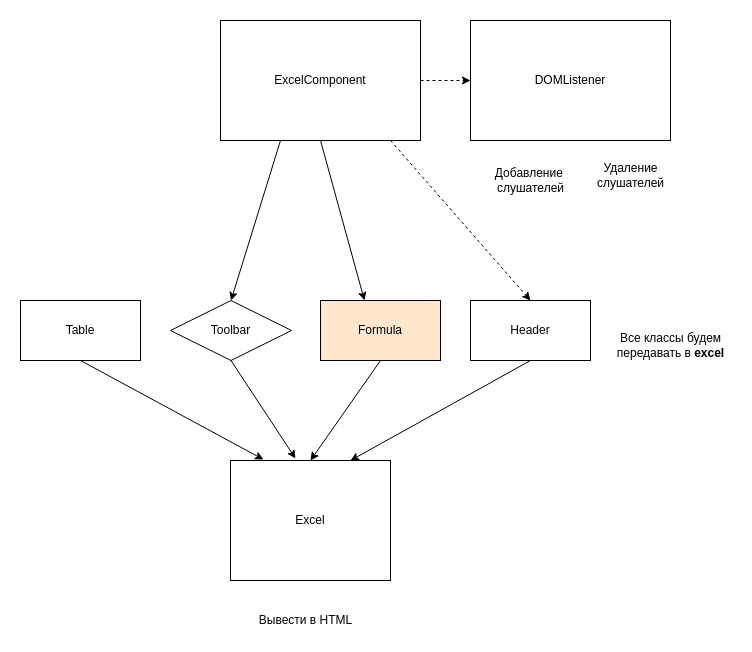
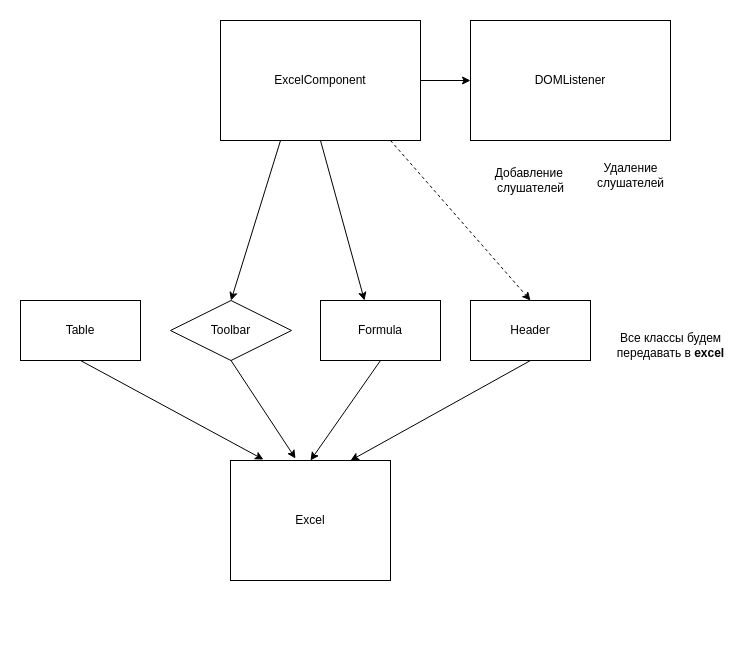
edge "ExcelComponent" -> "DOMListener": style dashed -> solid
node "Formula": fillcolor #ffe6cc -> #ffffff
node "Вывести в HTML": removed
